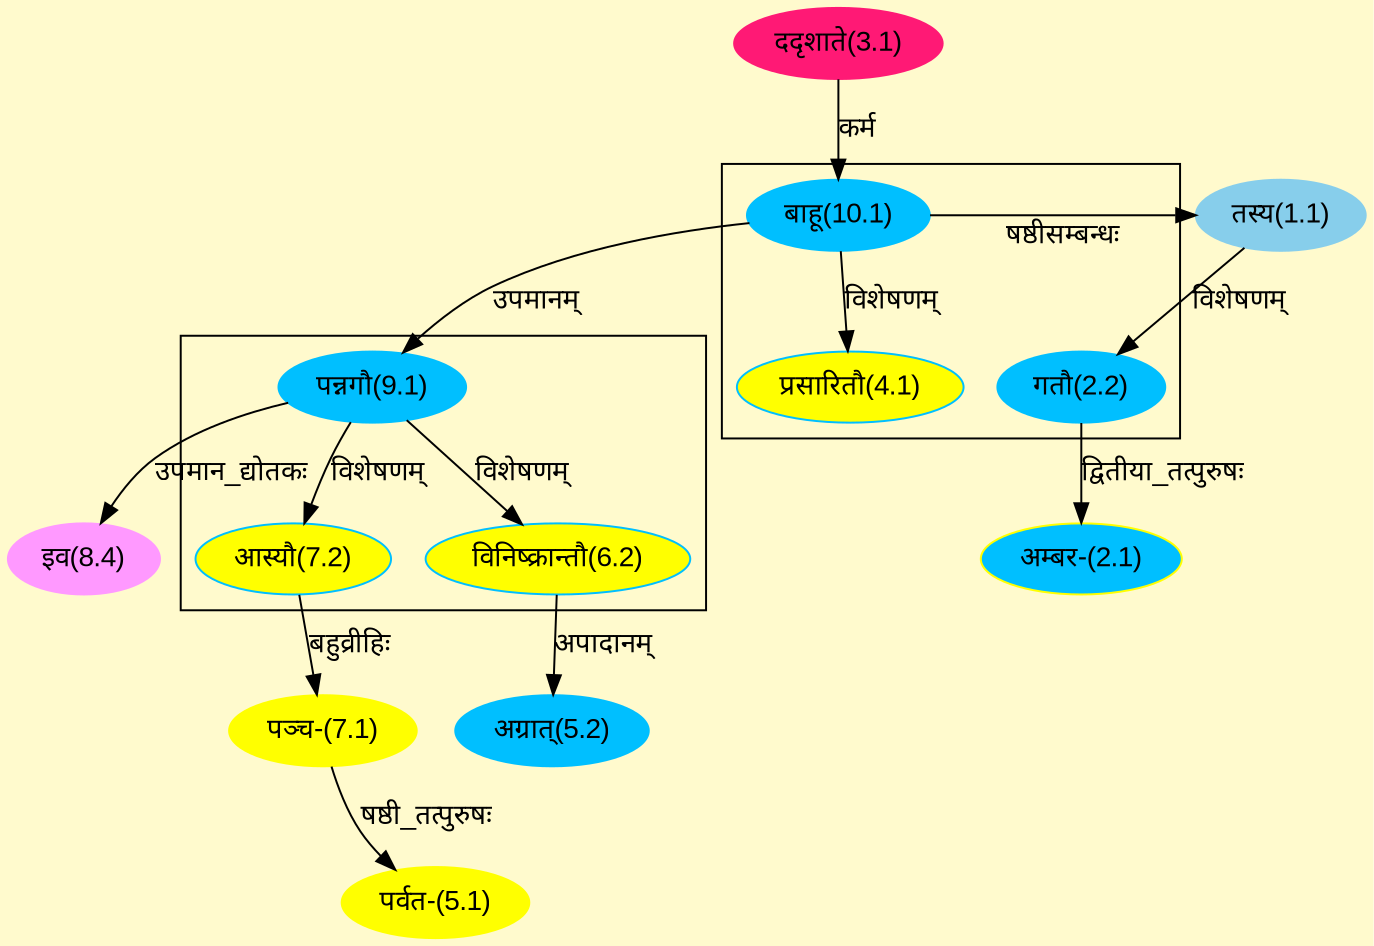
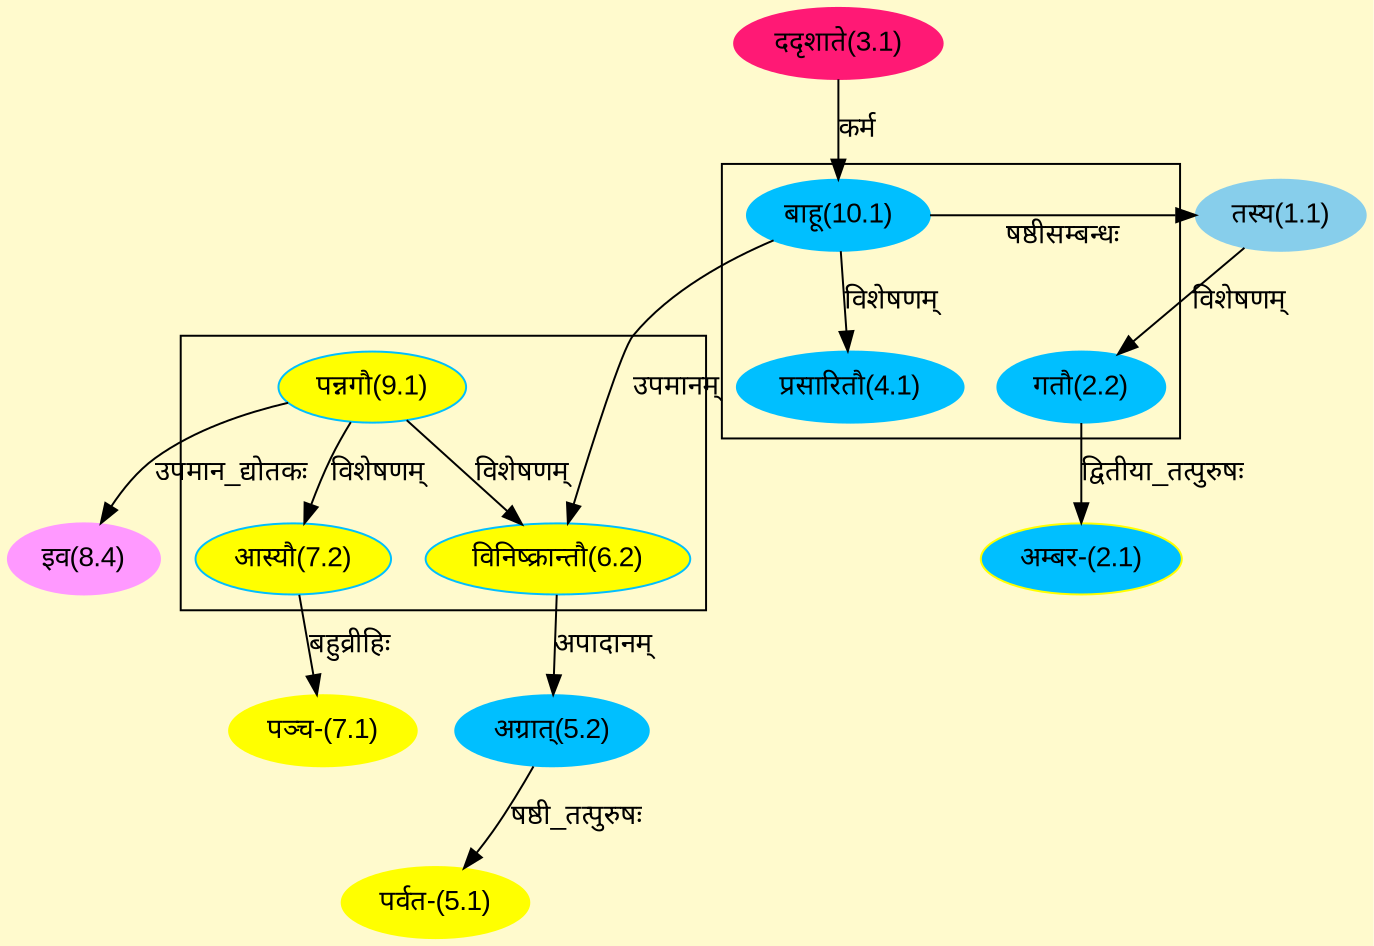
edge "बाहू(10.1)" -> "पन्नगौ(9.1)": now "बाहू(10.1)" -> "विनिष्क्रान्तौ(6.2)"
node "पन्नगौ(9.1)": fillcolor #00bfff -> #ffff00
node "प्रसारितौ(4.1)": fillcolor #ffff00 -> #00bfff
edge "पञ्च-(7.1)" -> "पर्वत-(5.1)": now "अग्रात्(5.2)" -> "पर्वत-(5.1)"
